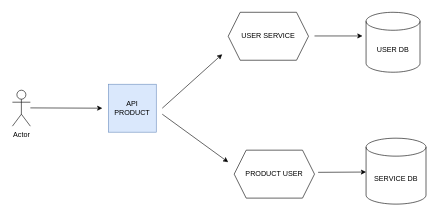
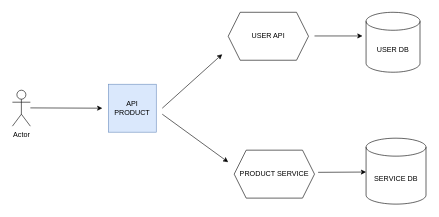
node "USER SERVICE": label "USER SERVICE" -> "USER API"
node "PRODUCT USER": label "PRODUCT USER" -> "PRODUCT SERVICE"
